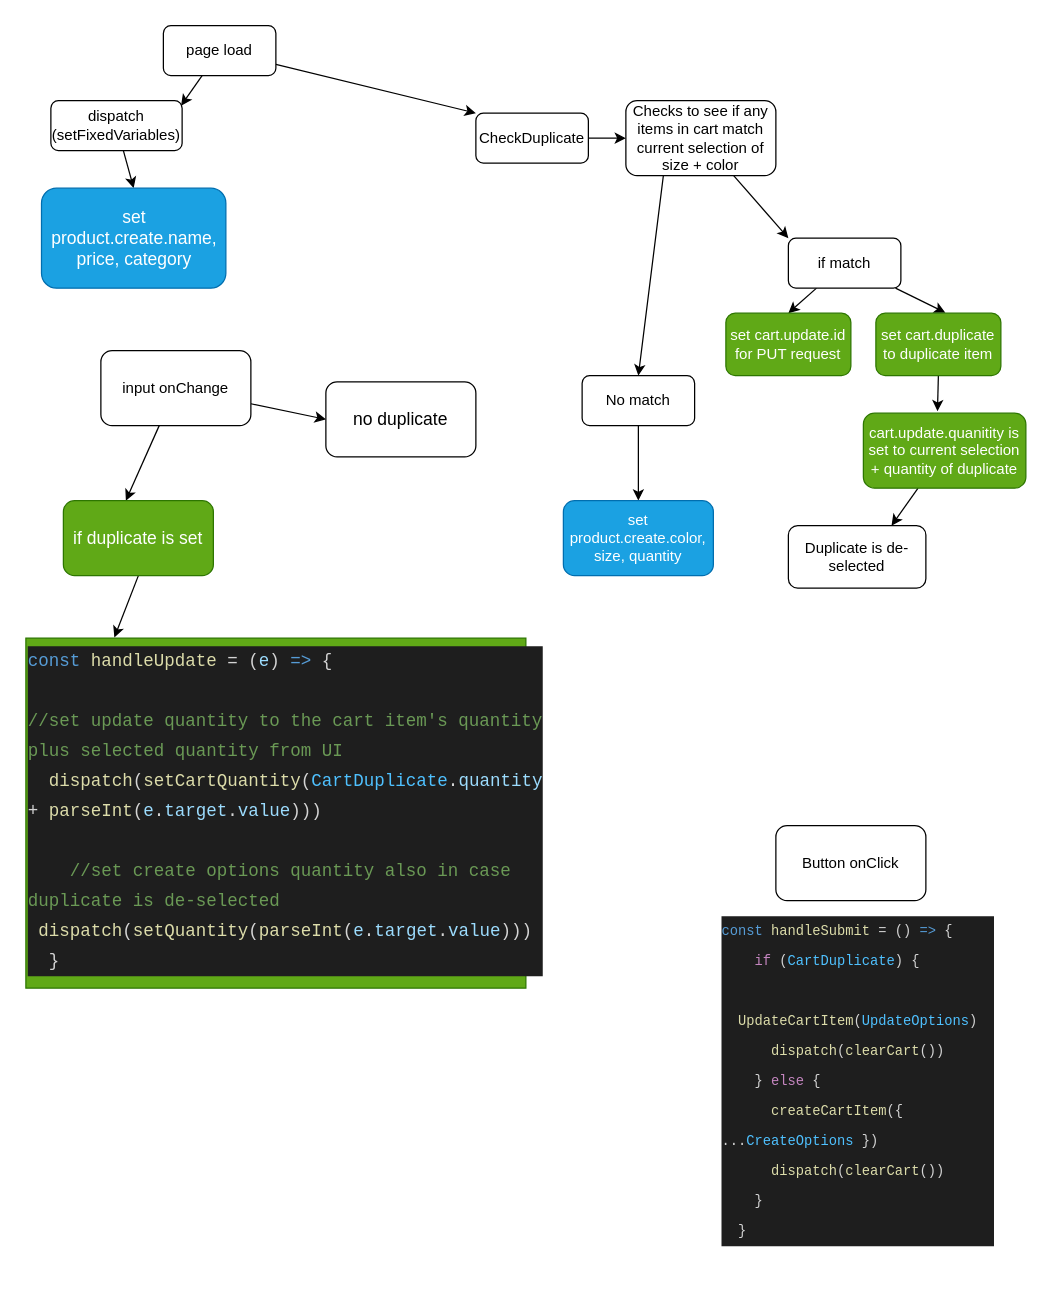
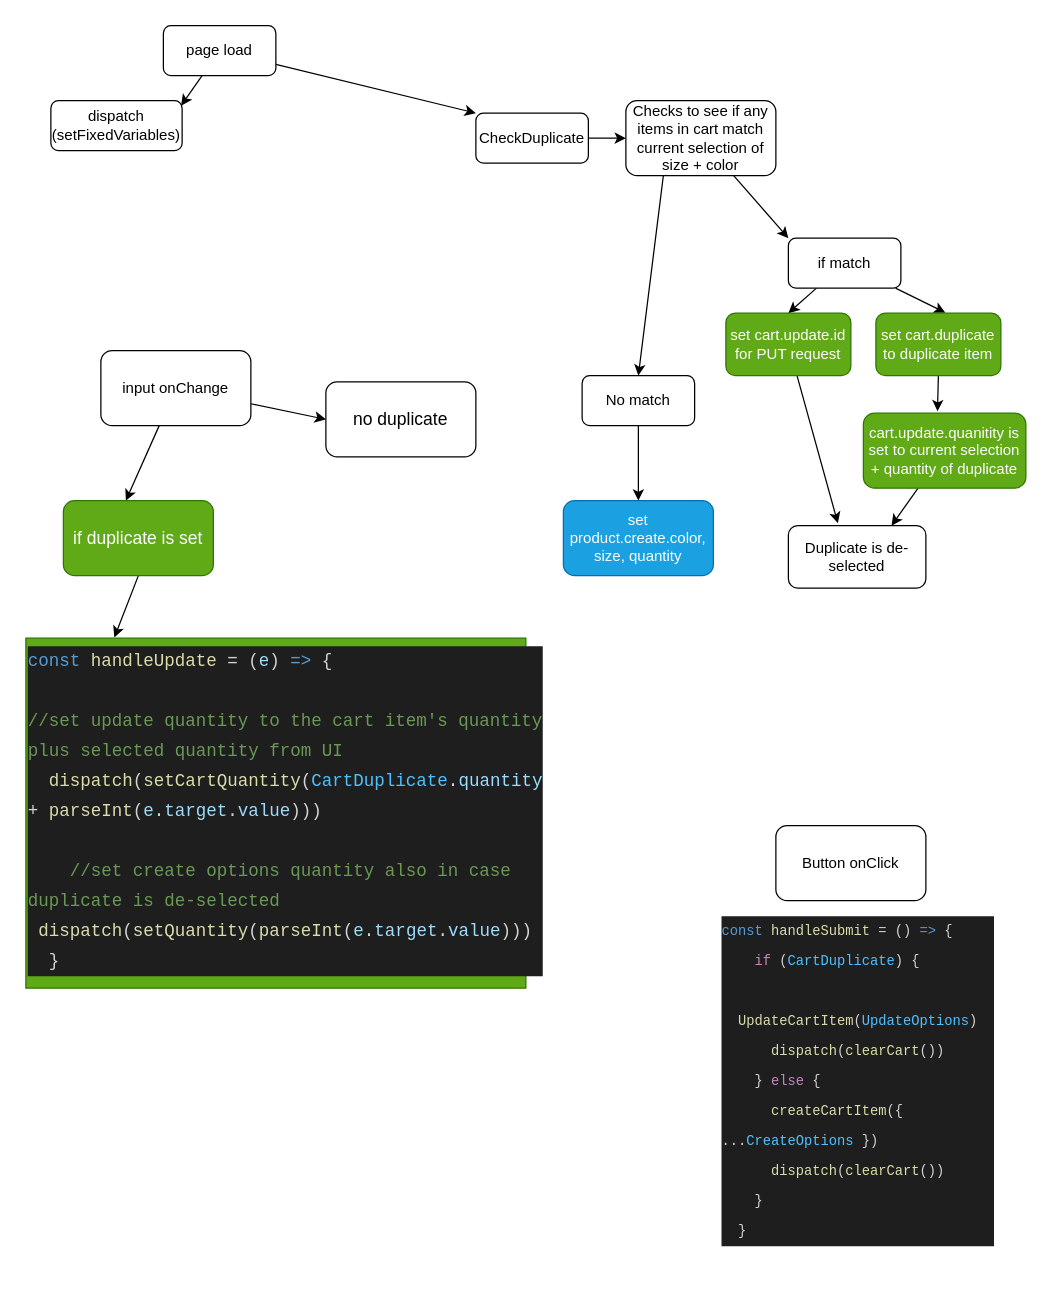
edge "dispatch (setFixedVariables)" -> "set product.create.name, price, category": removed
node "set product.create.name, price, category": removed
edge "set cart.update.id for PUT request" -> "Duplicate is de-selected": added
